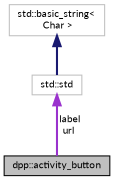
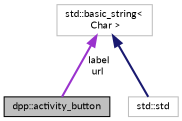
edge "dpp::activity_button" -> "std::std": now "dpp::activity_button" -> "std::basic_string< Char >"
